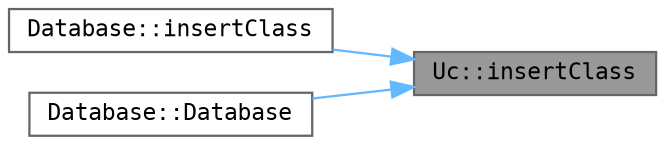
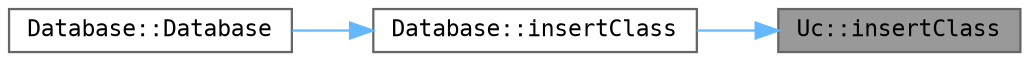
edge "Database::Database" -> "Uc::insertClass": now "Database::Database" -> "Database::insertClass"
